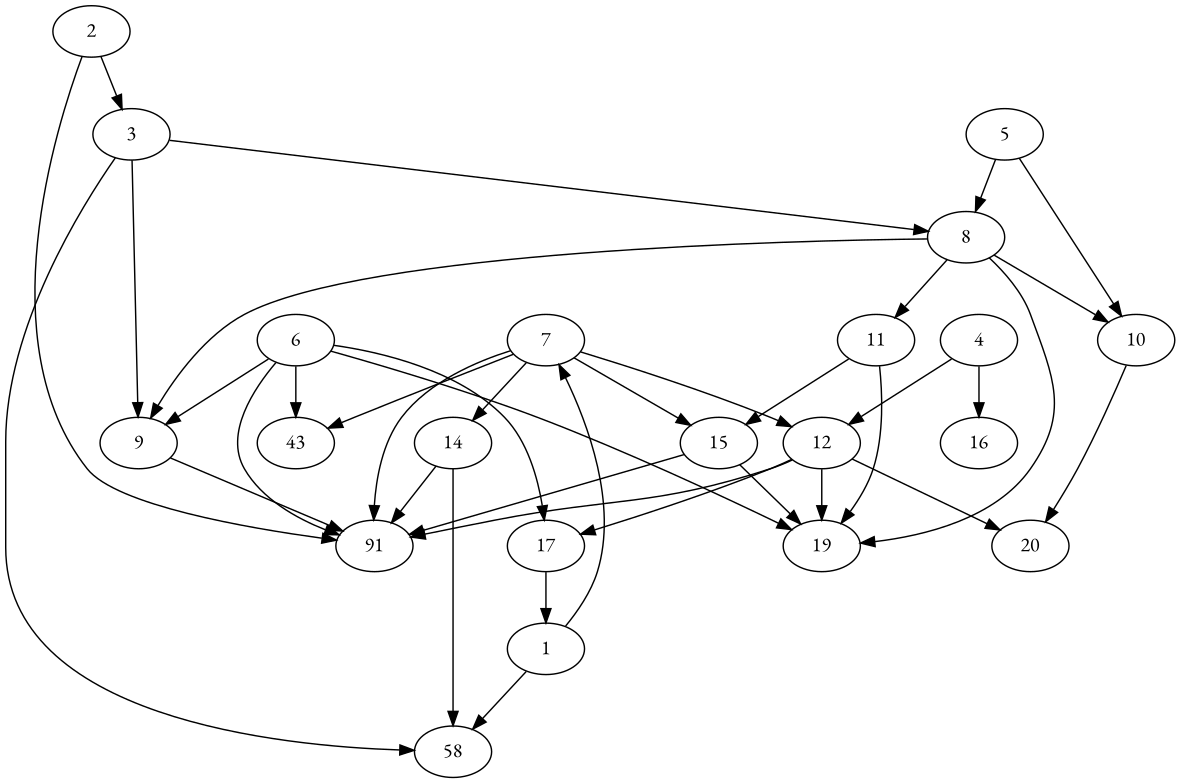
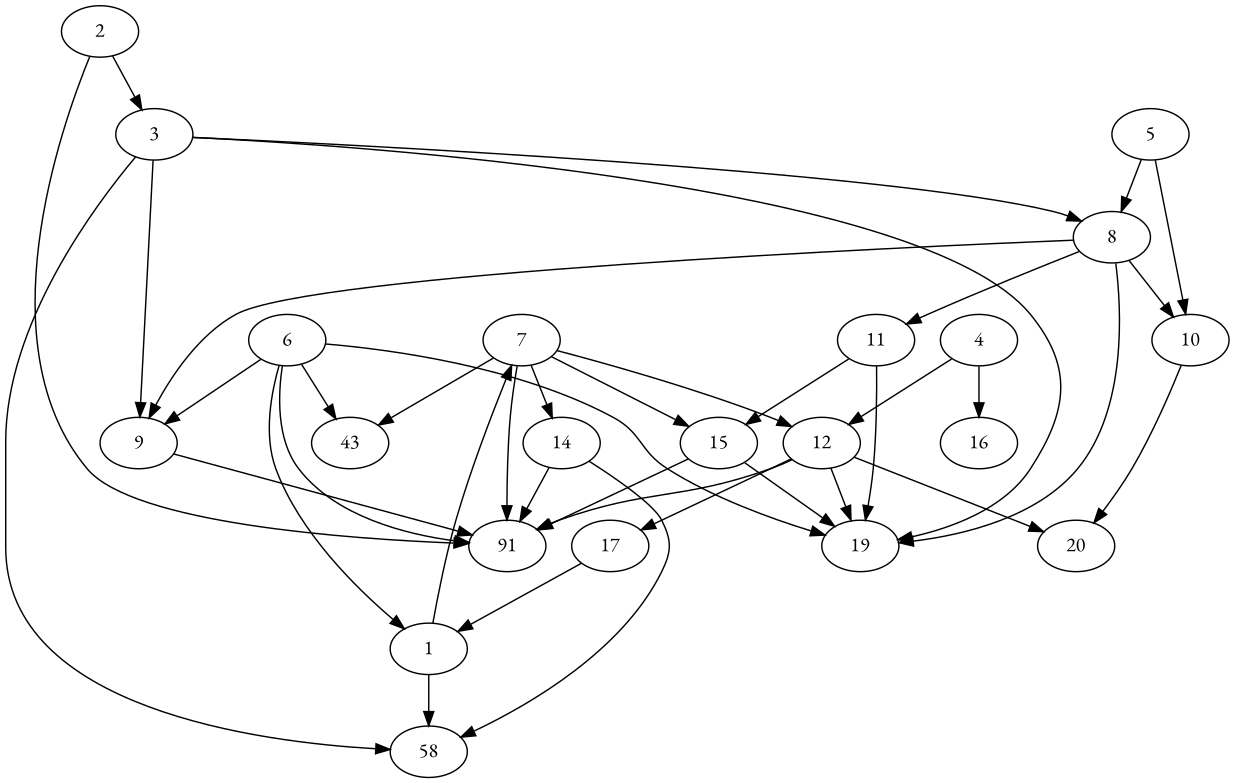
edge "3" -> "19": added
edge "6" -> "17": now "6" -> "1"
